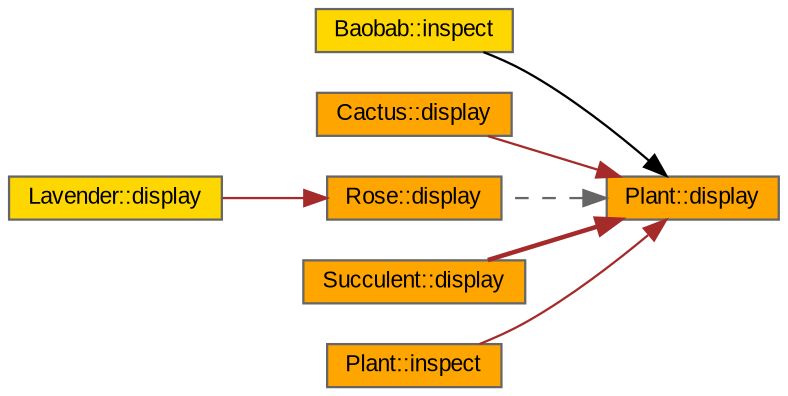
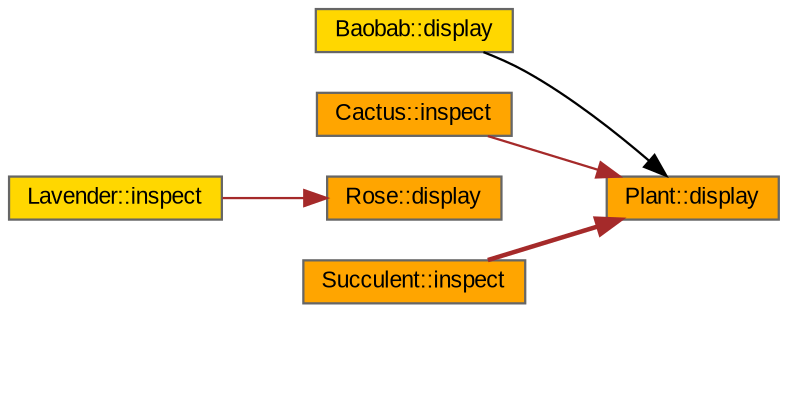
node "Baobab::inspect": label "Baobab::inspect" -> "Baobab::display"
node "Cactus::display": label "Cactus::display" -> "Cactus::inspect"
node "Lavender::display": label "Lavender::display" -> "Lavender::inspect"
edge "Rose::display" -> "Plant::display": removed
node "Succulent::display": label "Succulent::display" -> "Succulent::inspect"
node "Plant::inspect": removed
